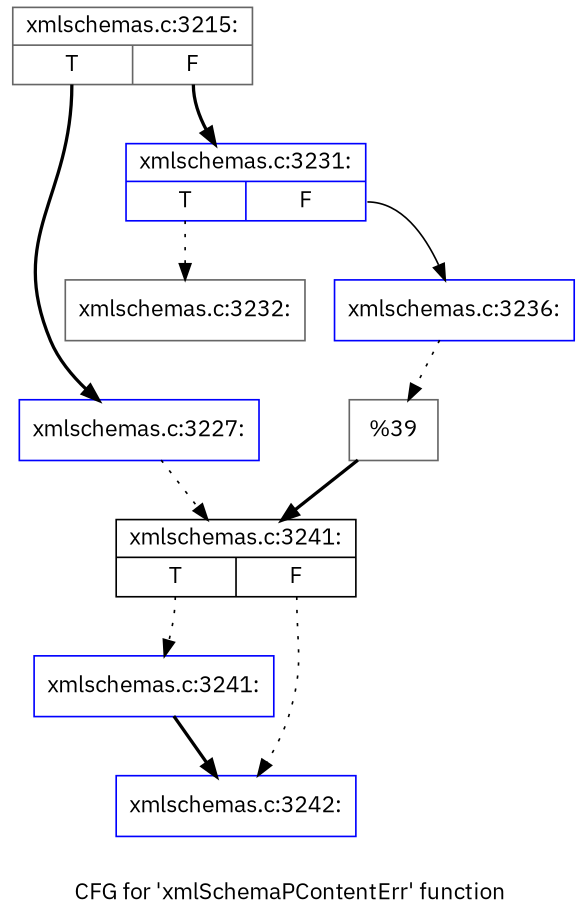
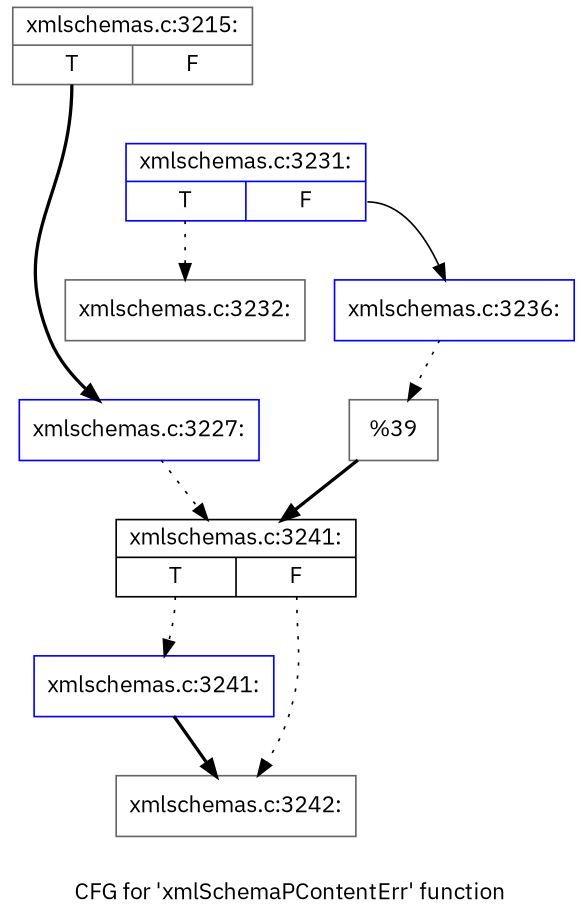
edge "xmlschemas.c:3215:" -> "xmlschemas.c:3231:": removed
node "xmlschemas.c:3242:": color blue -> gray40
